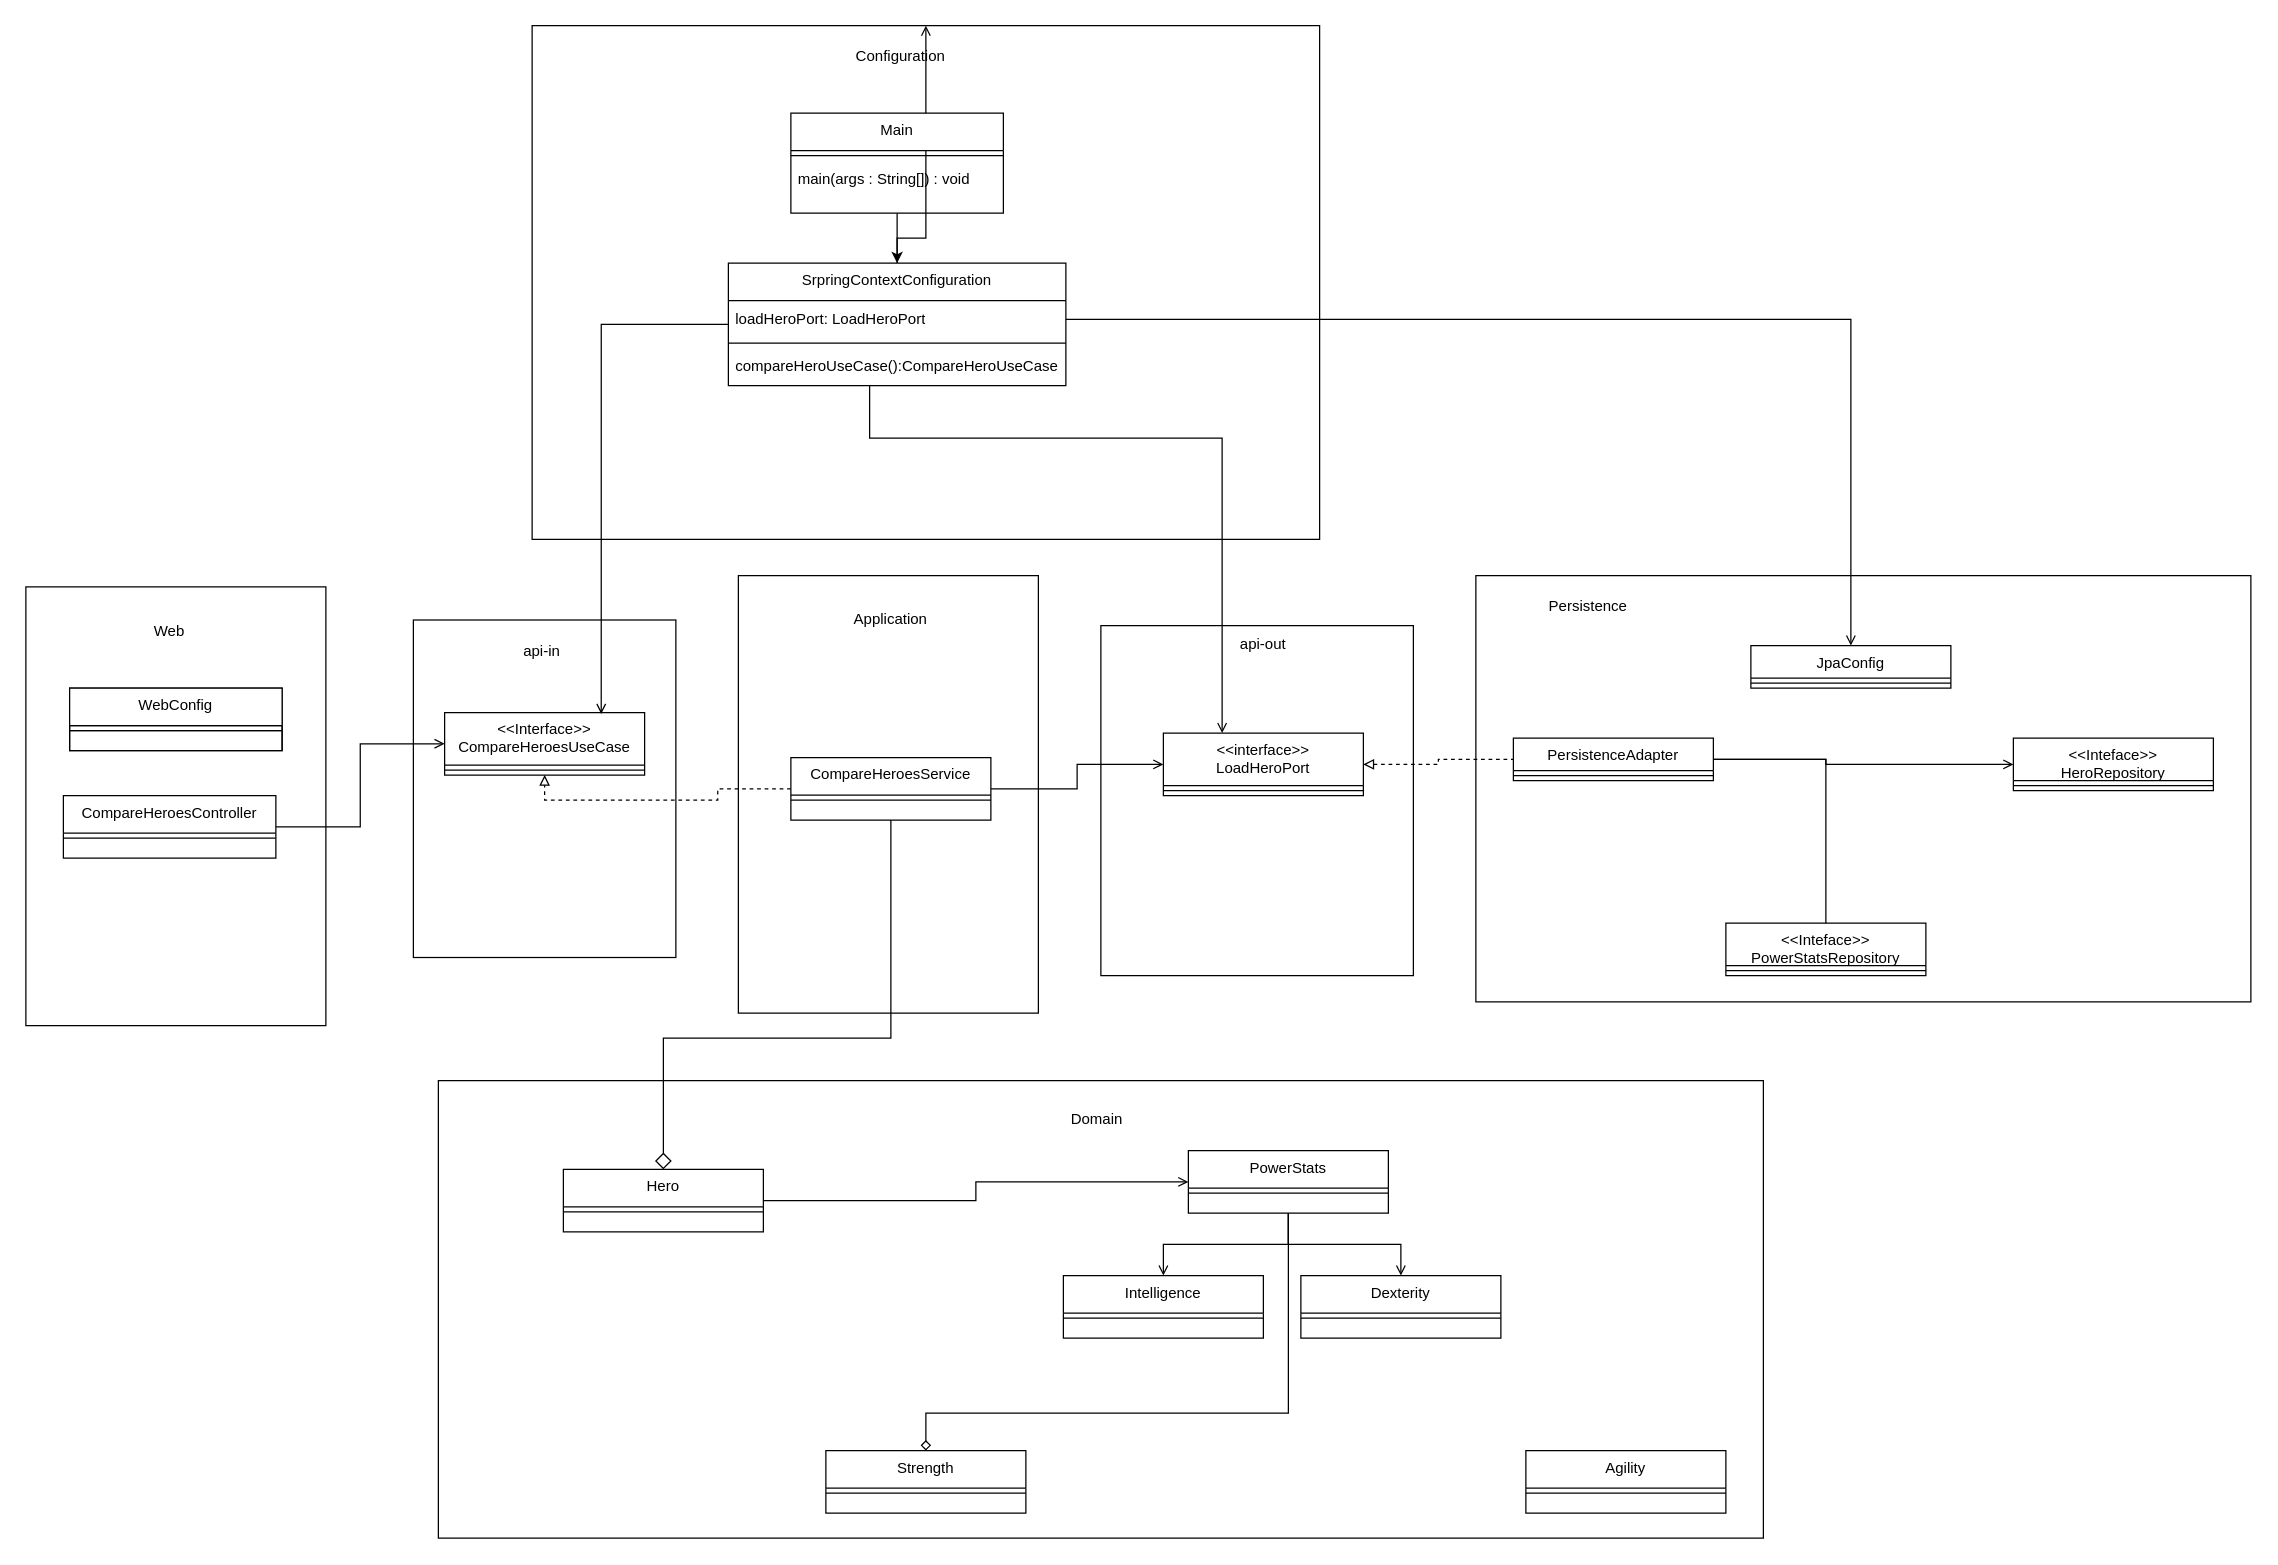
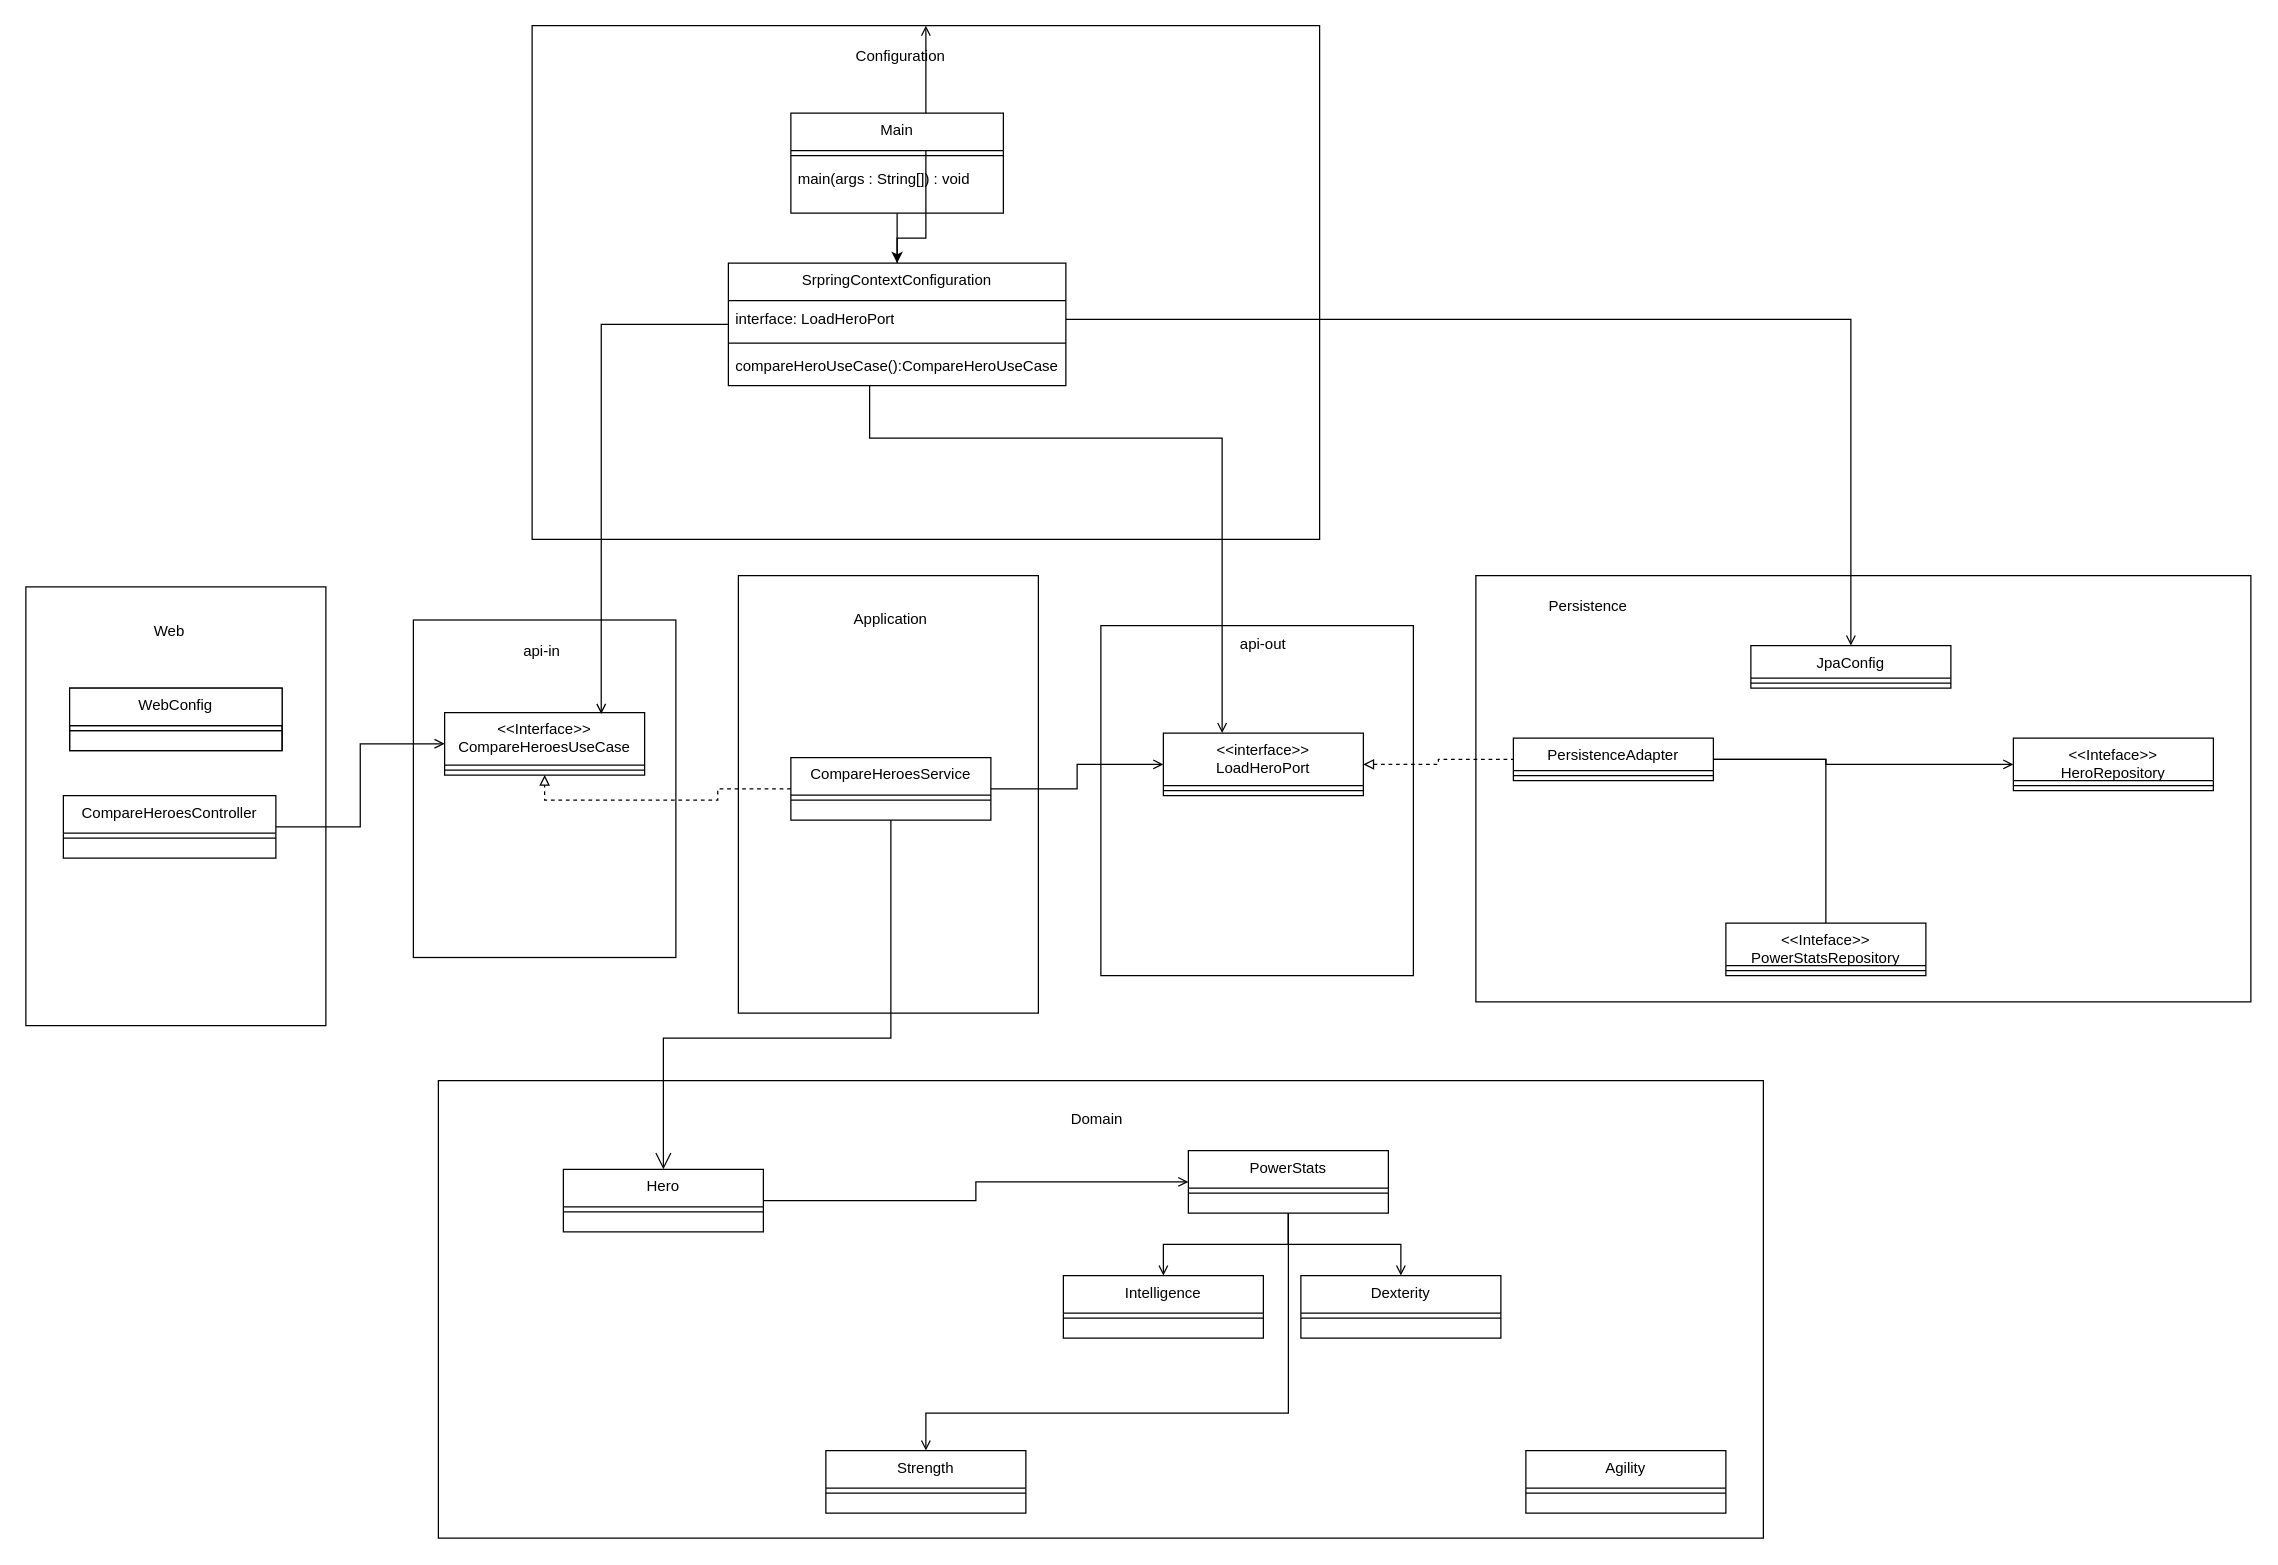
node "loadHeroPort: LoadHeroPort": label "loadHeroPort: LoadHeroPort" -> "interface: LoadHeroPort"
edge "CompareHeroesService" -> "Hero": arrowhead diamond -> open
edge "PowerStats" -> "Strength": arrowhead diamond -> open
